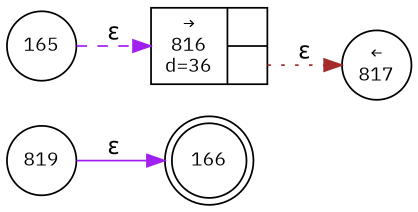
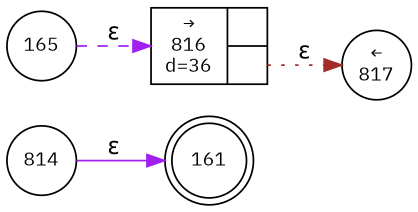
node "819": label "819" -> "814"
node "166": label "166" -> "161"
